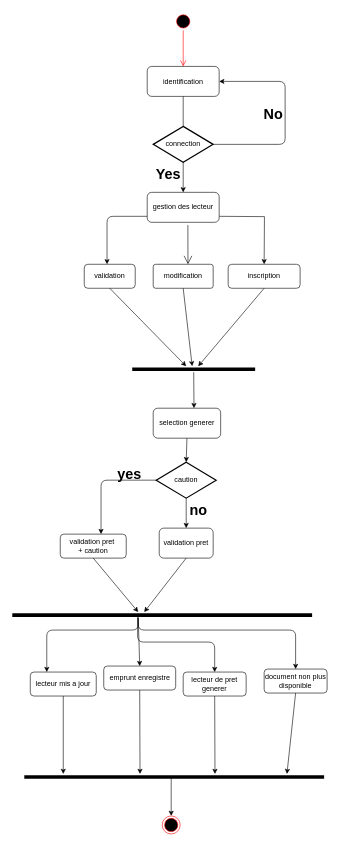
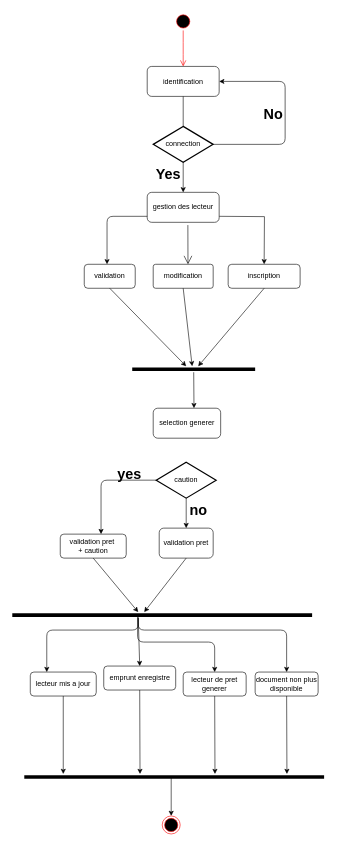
edge "selection generer" -> "caution": removed
node "document non plus disponible": moved (296, 681) -> (287, 684)
